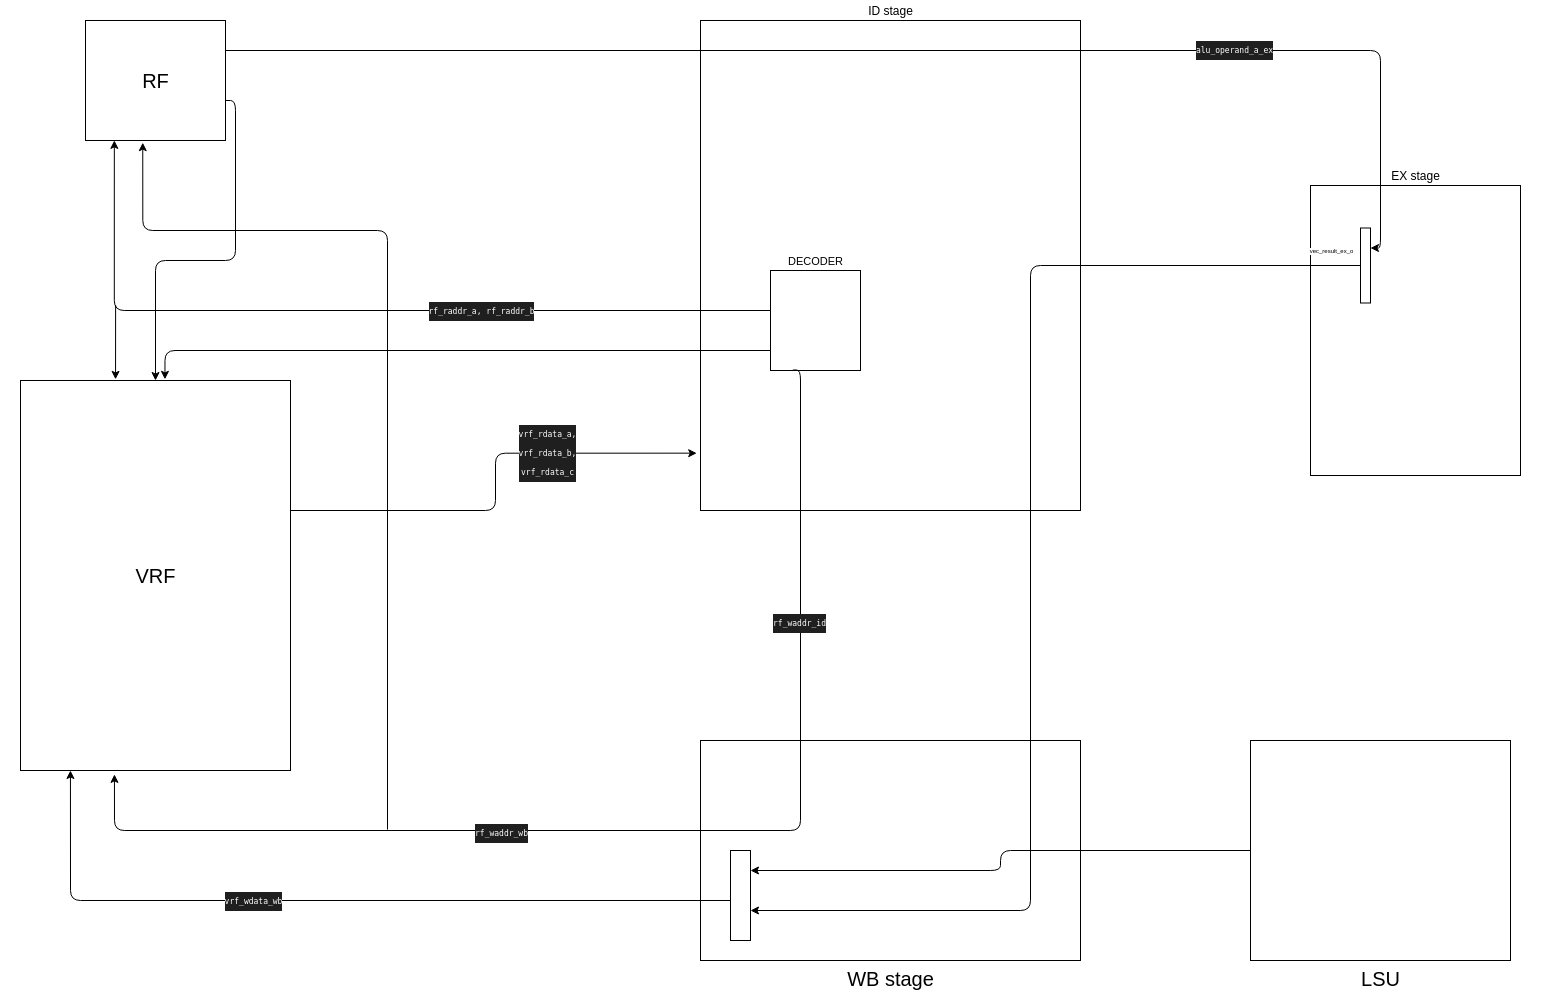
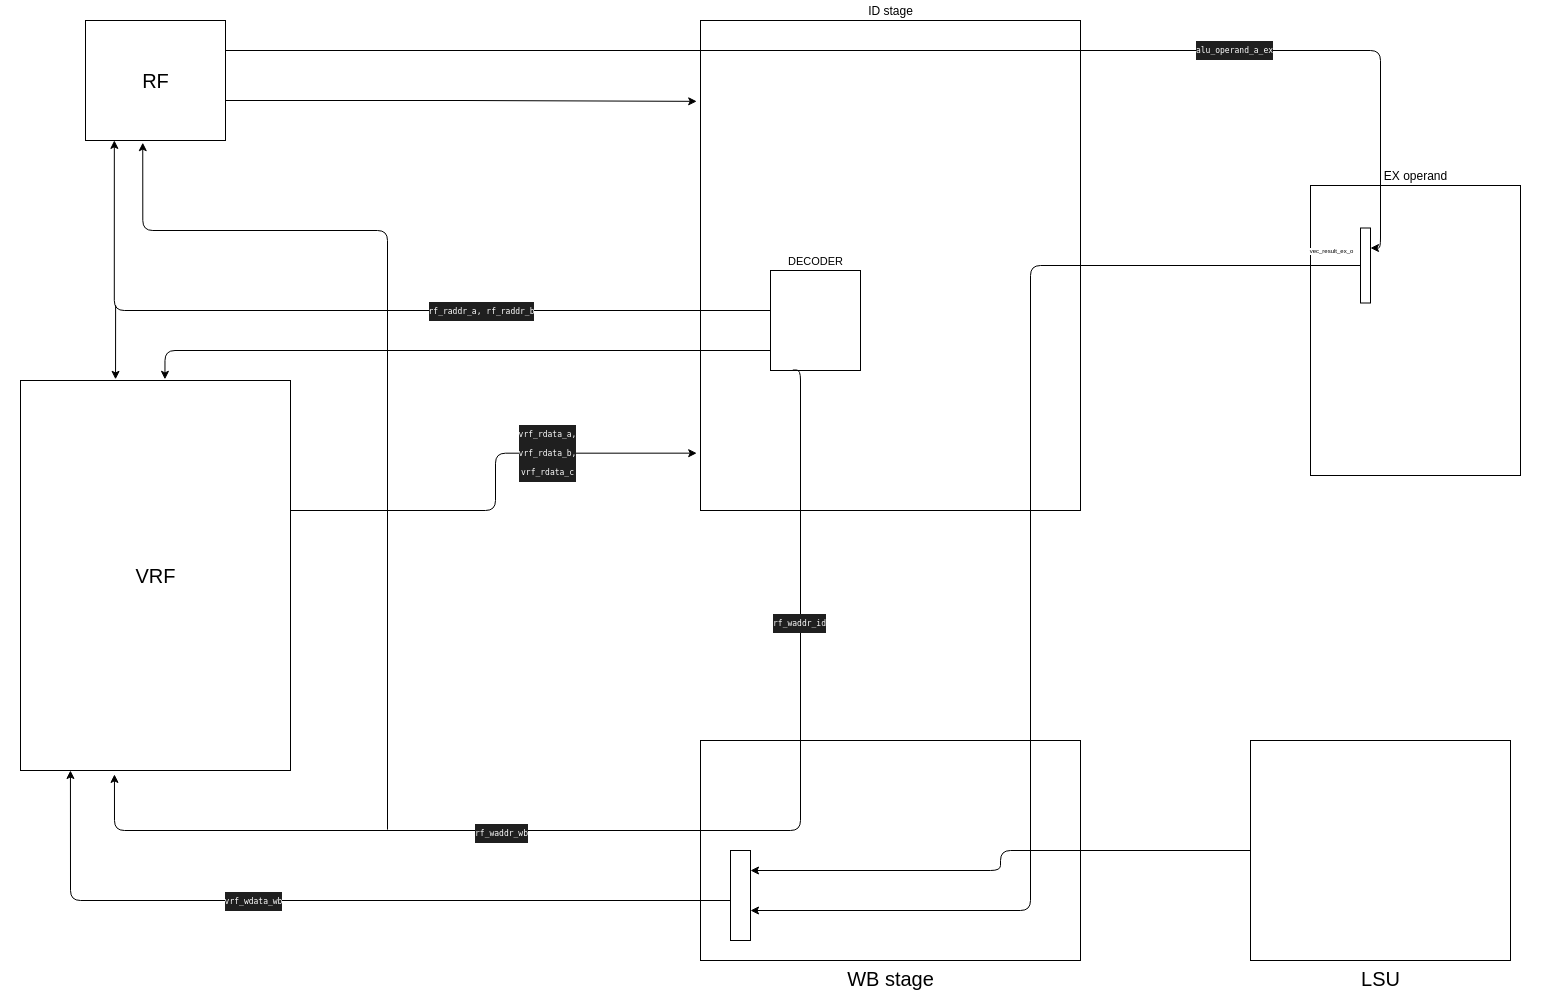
node "EX stage": label "EX stage" -> "EX operand"
edge "RF" -> "VRF": now "RF" -> "ID stage"
